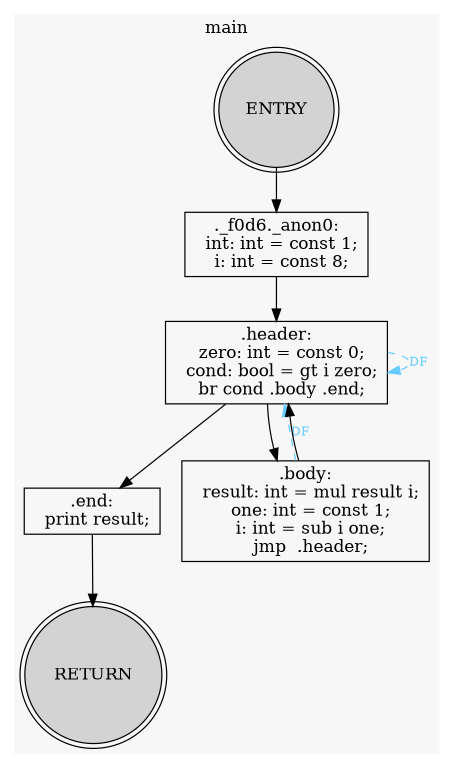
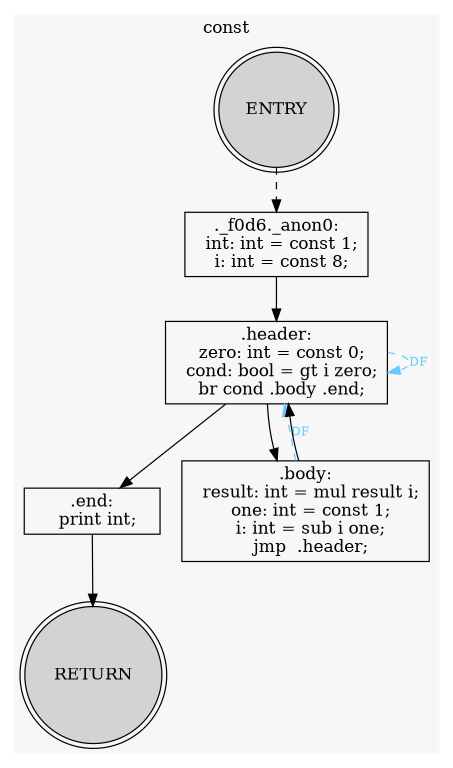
cluster "main": label "main" -> "const"
edge "ENTRY" -> "._f0d6._anon0: int: int = const 1; i: int = const 8;": style solid -> dashed
node ".end: print result;": label ".end: print result;" -> ".end: print int;"
